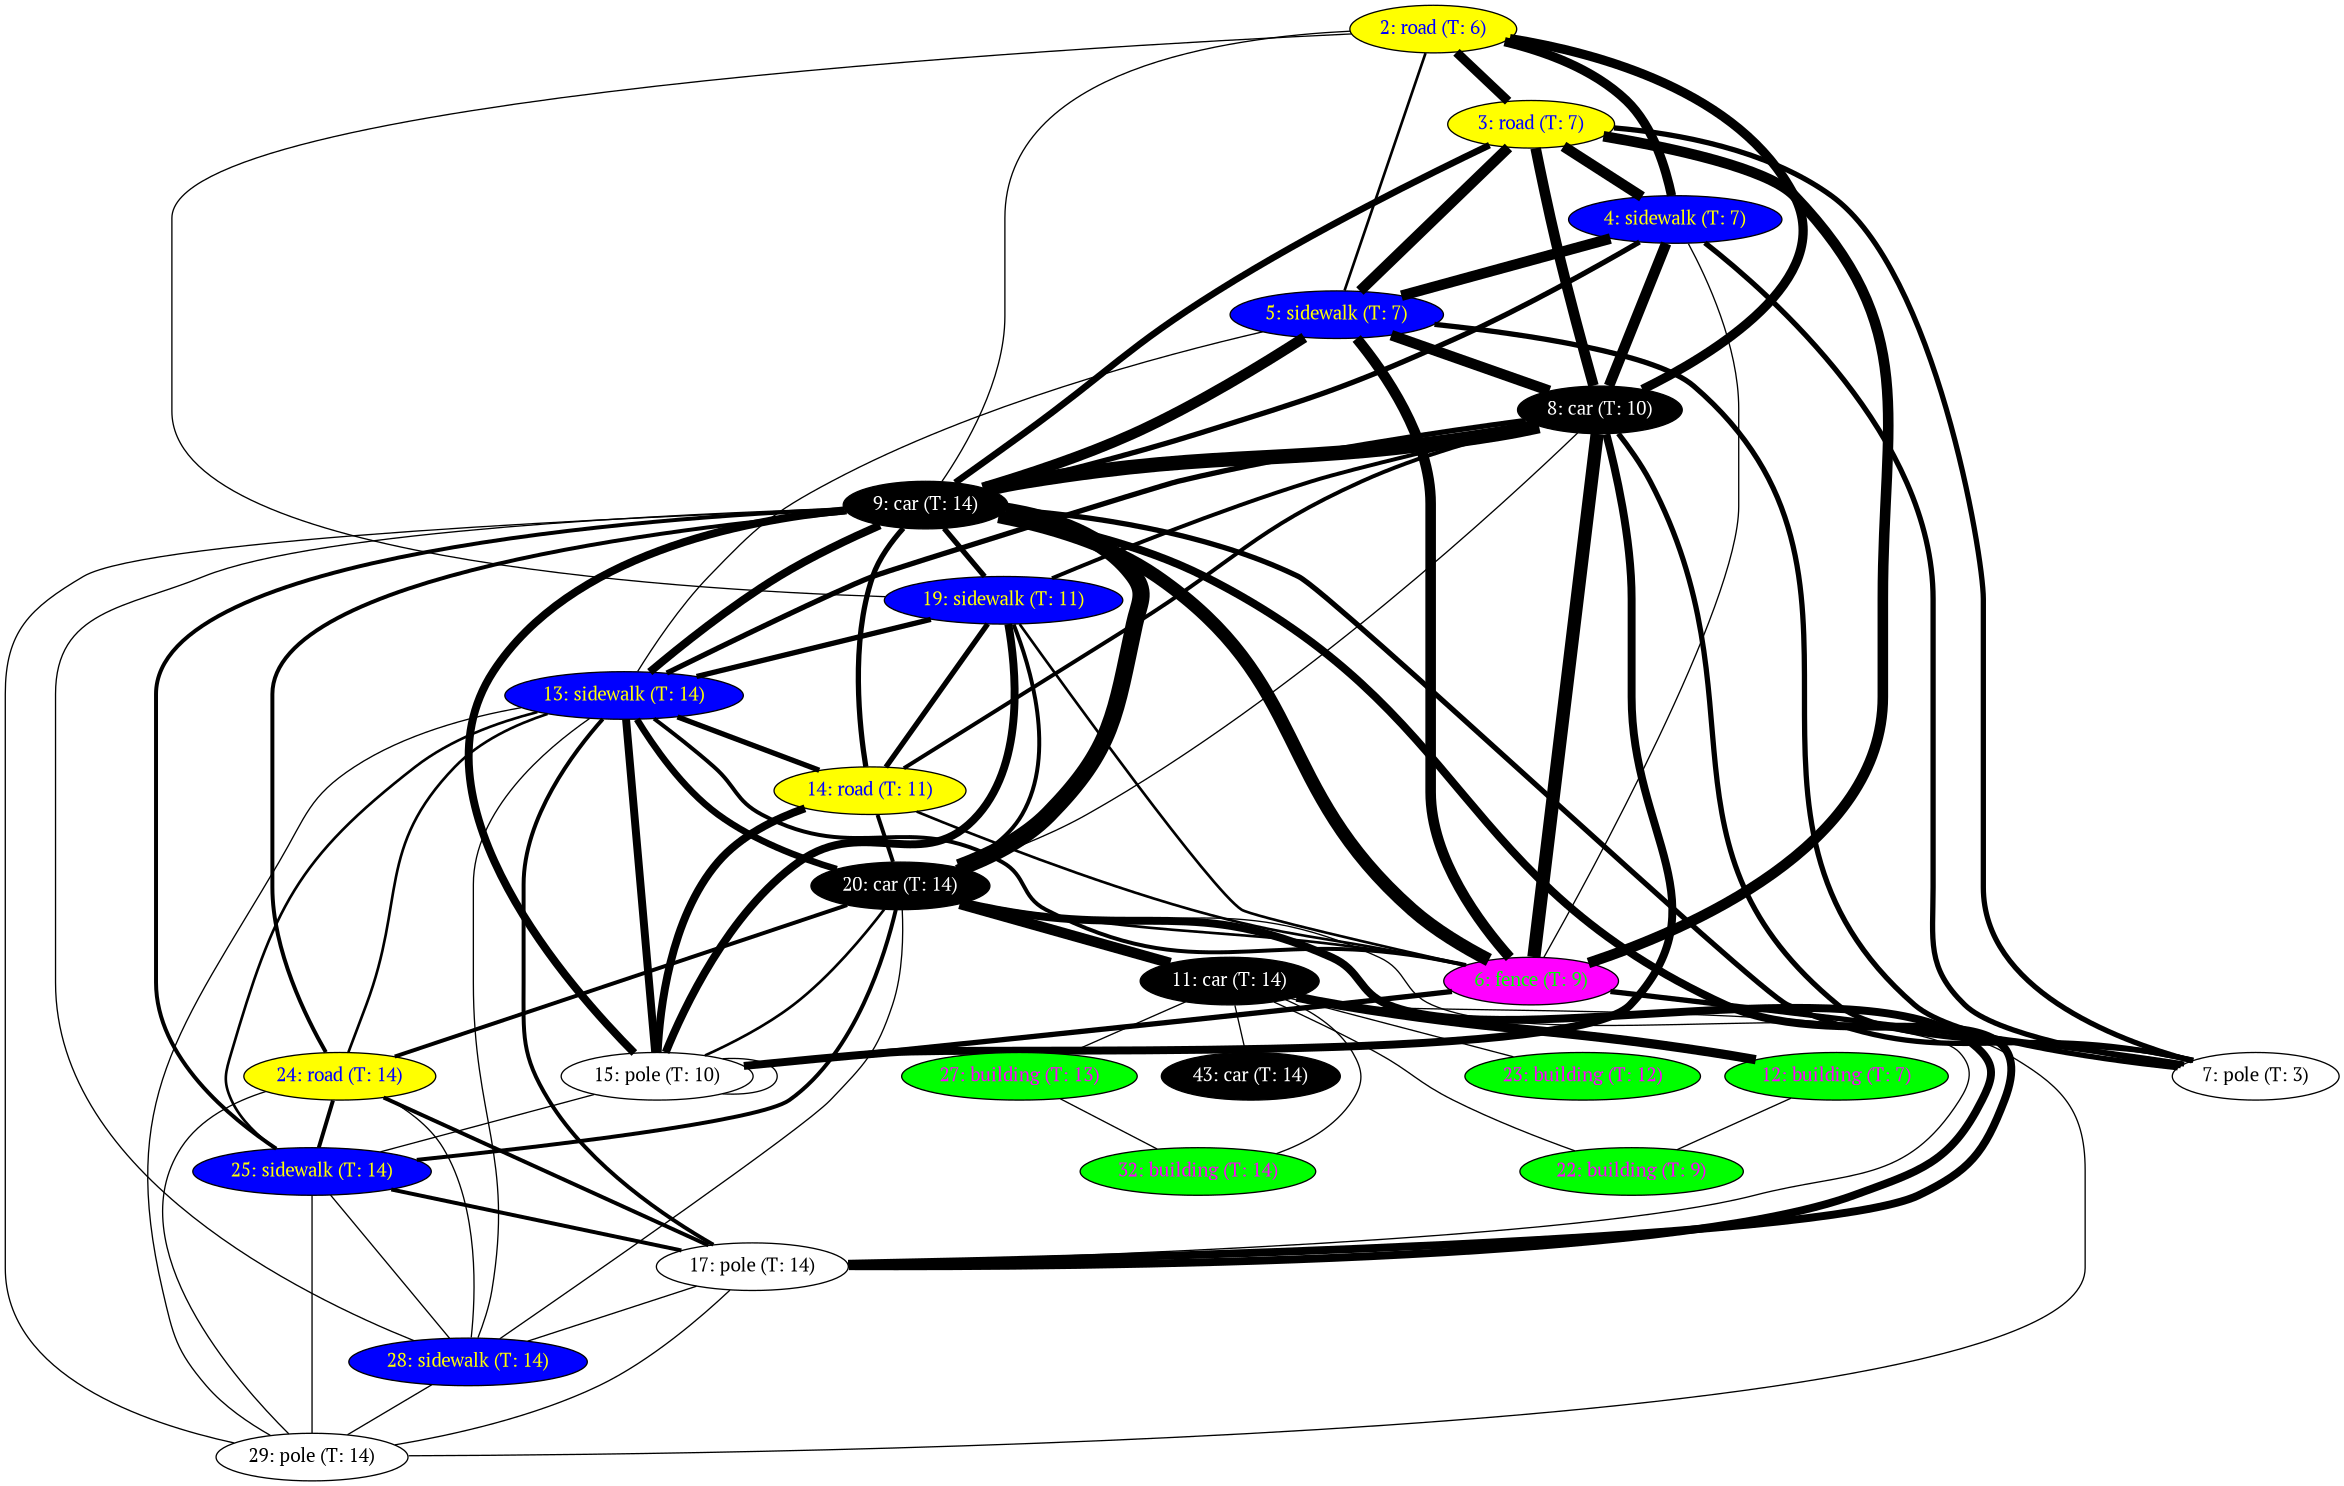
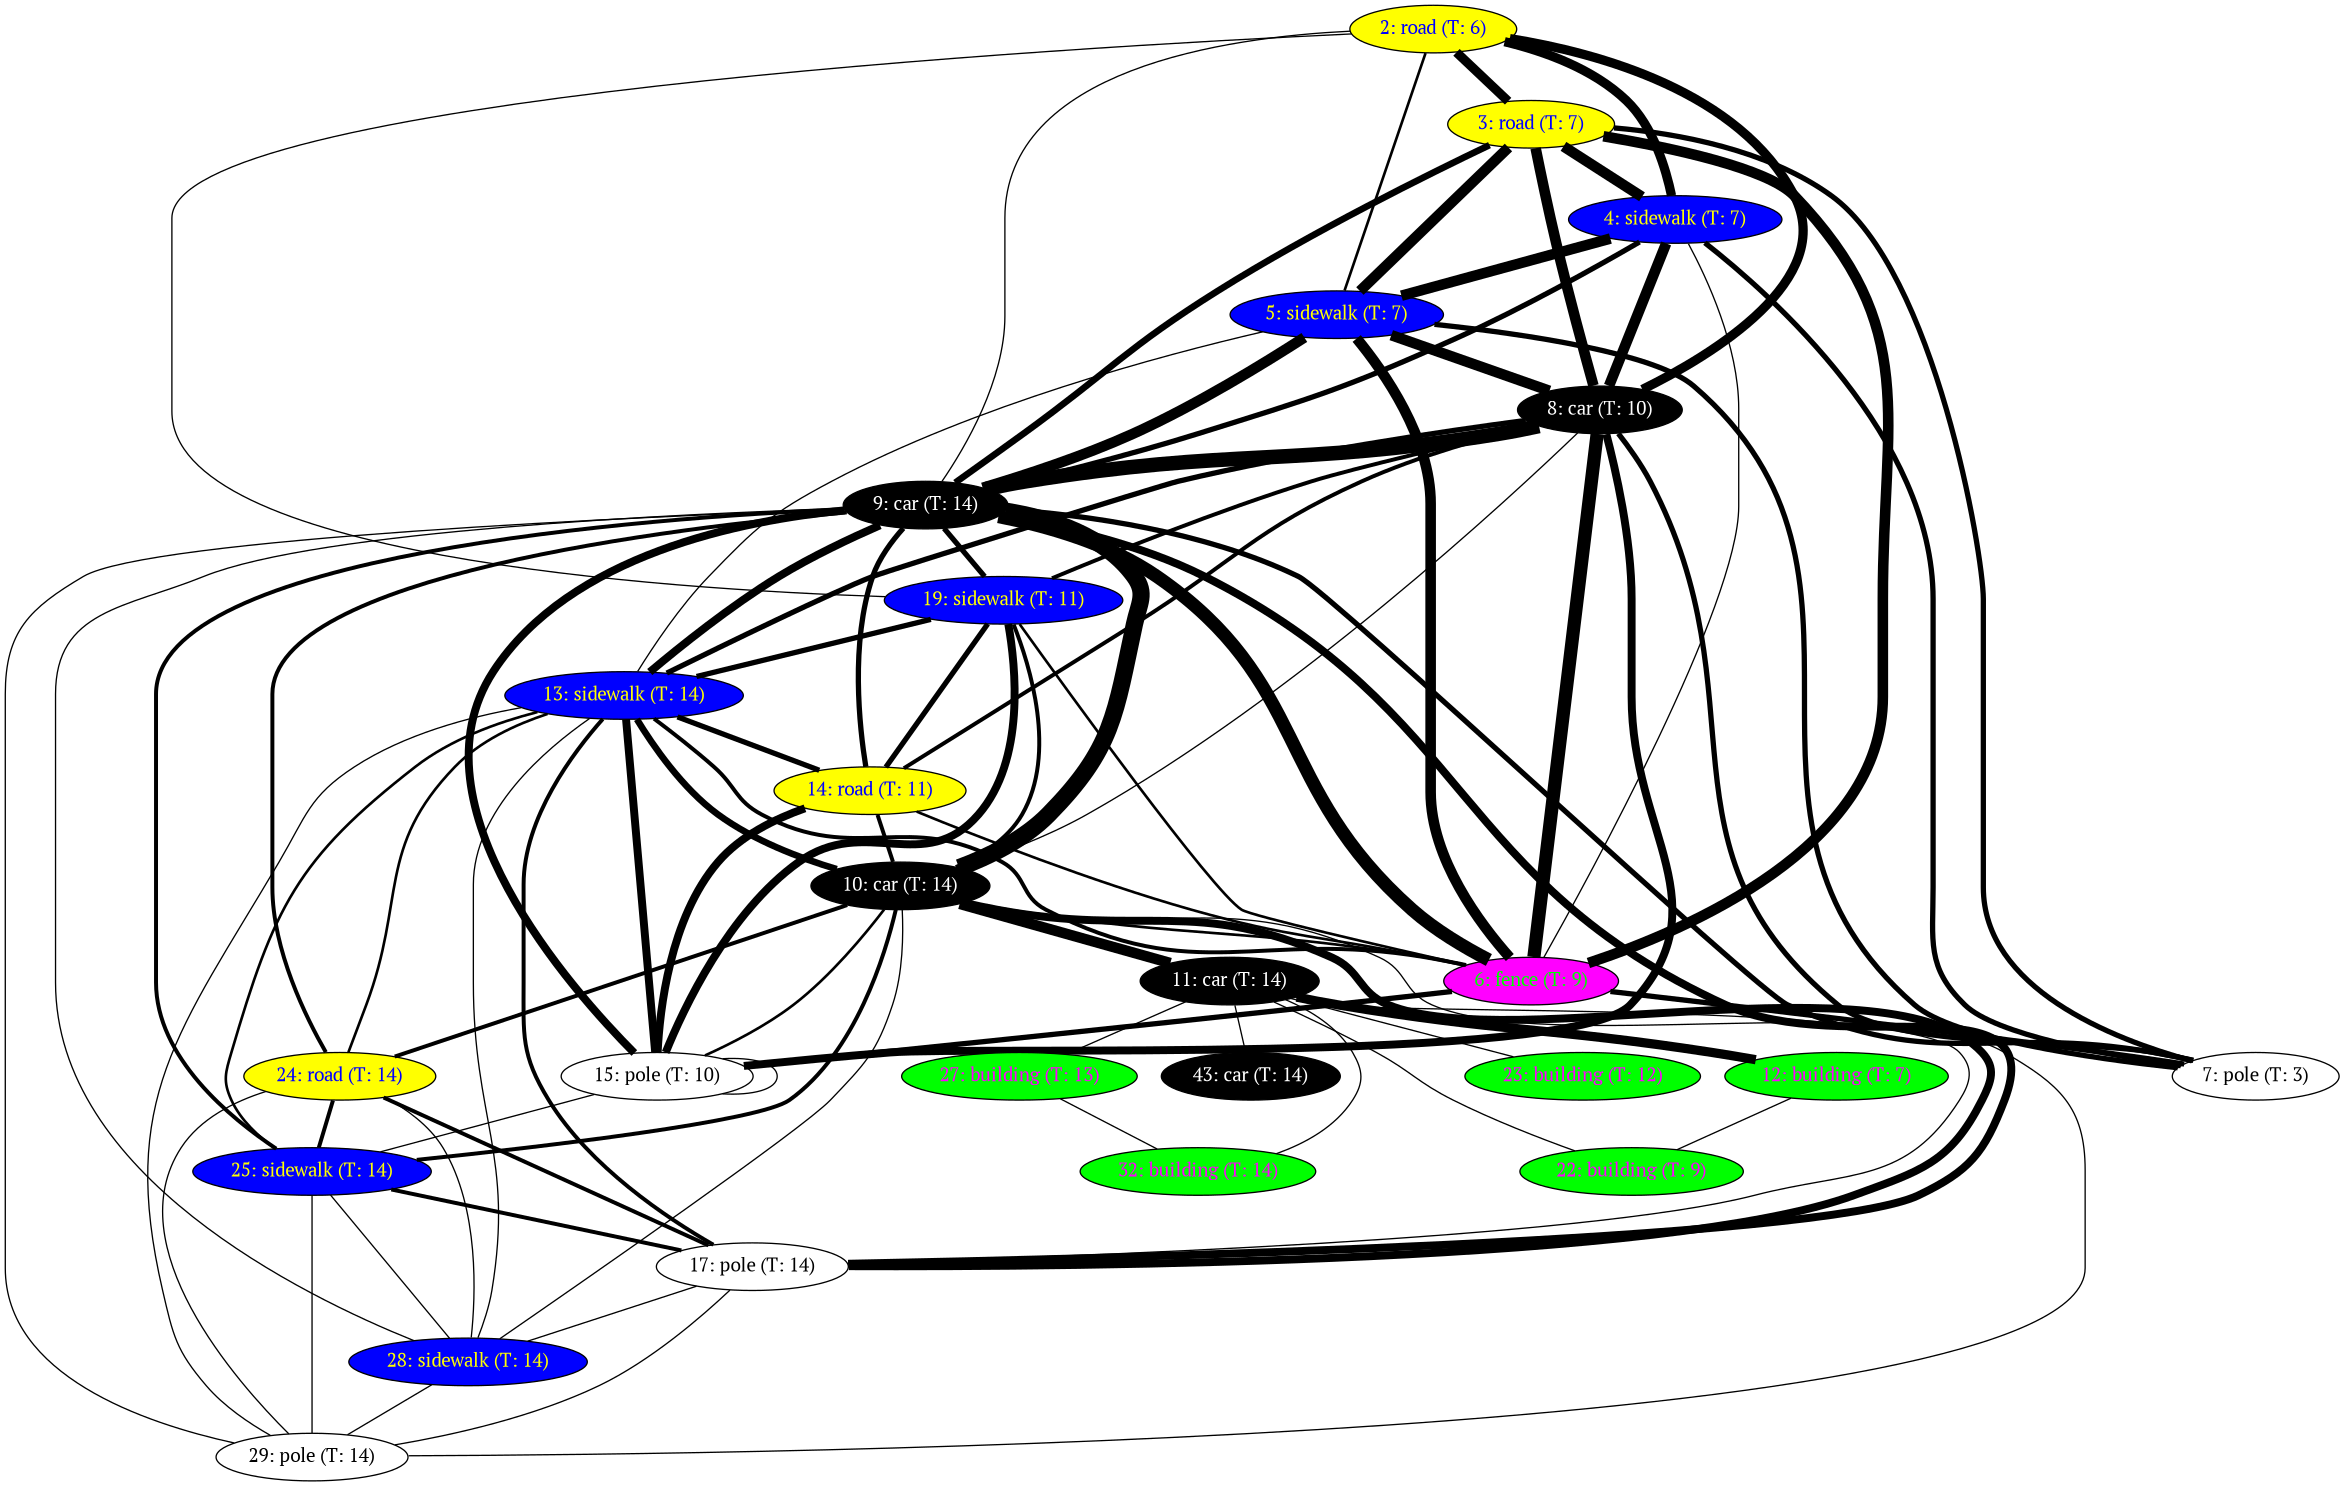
node "20: car (T: 14)": label "20: car (T: 14)" -> "10: car (T: 14)"
